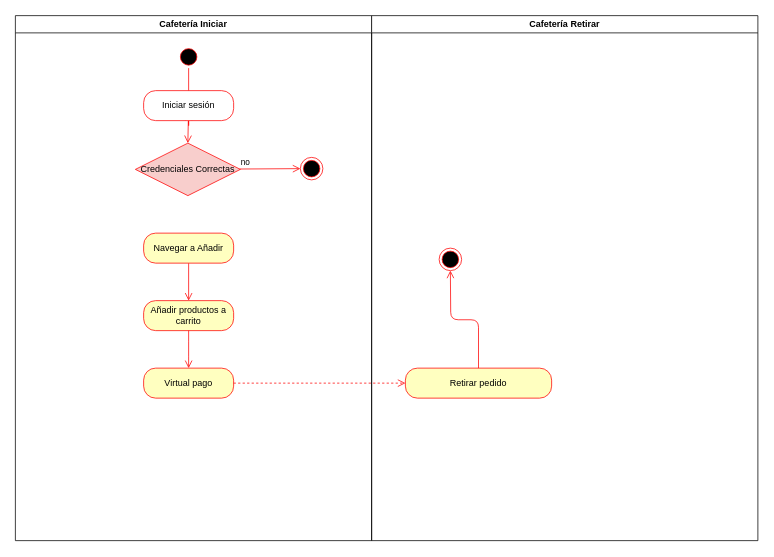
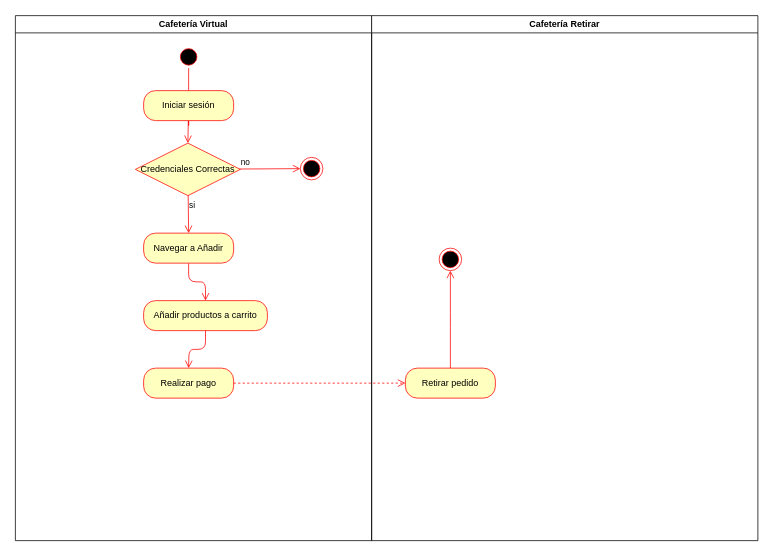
node "Cafetería Iniciar": label "Cafetería Iniciar" -> "Cafetería Virtual"
node "Iniciar sesión": fillcolor #ffffff -> #ffffc0
node "Credenciales Correctas": fillcolor #f8cecc -> #ffffc0
edge "Credenciales Correctas" -> "Navegar a Añadir": added, label "si"
node "Añadir productos a carrito": size 90x30 -> 124x30
node "Virtual pago": label "Virtual pago" -> "Realizar pago"
node "Retirar pedido": size 146x30 -> 90x30
